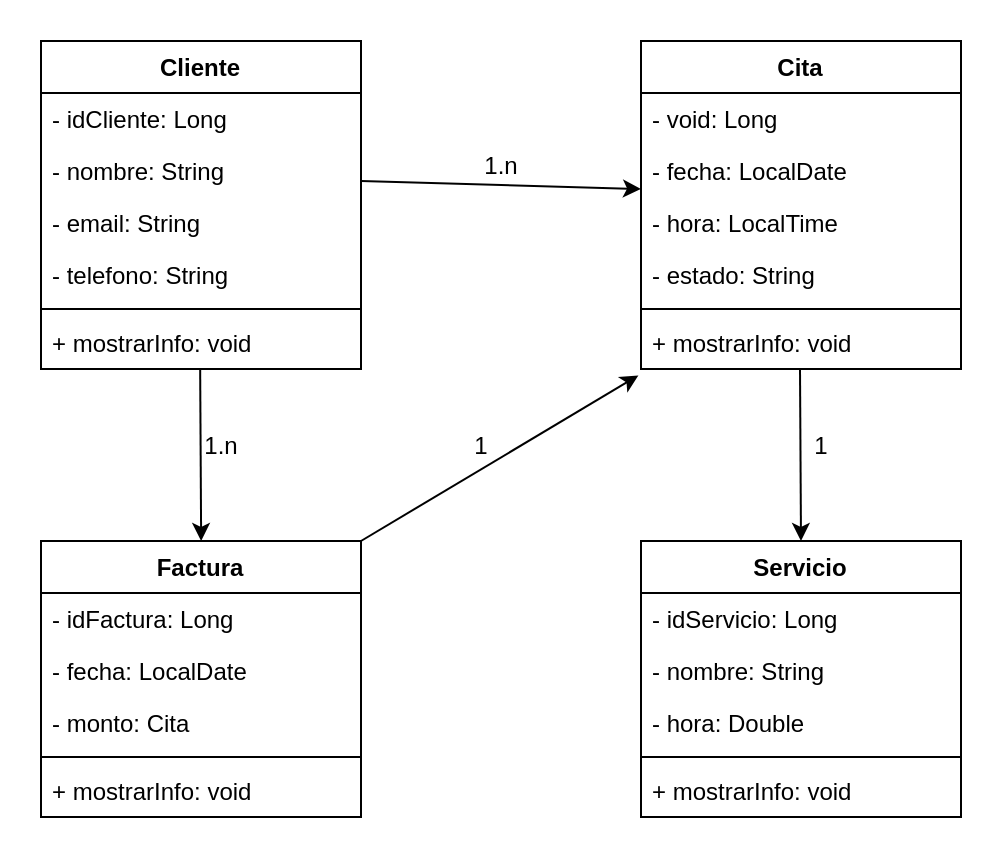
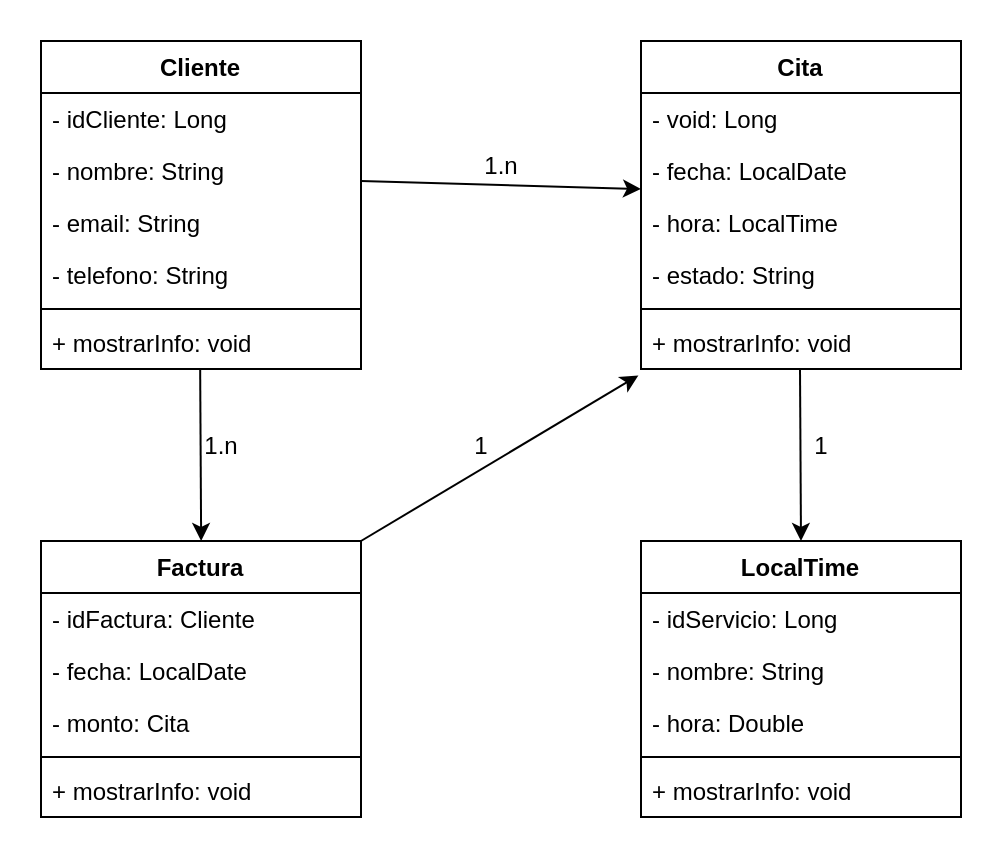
node "Servicio": label "Servicio" -> "LocalTime"
node "- idFactura: Long": label "- idFactura: Long" -> "- idFactura: Cliente"
